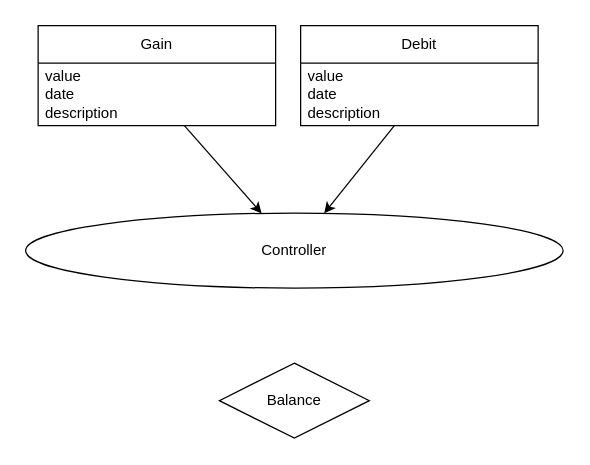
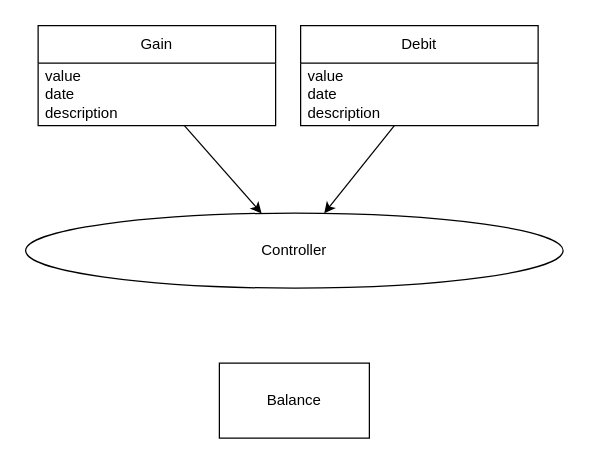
node "Balance": shape diamond -> rectangle
